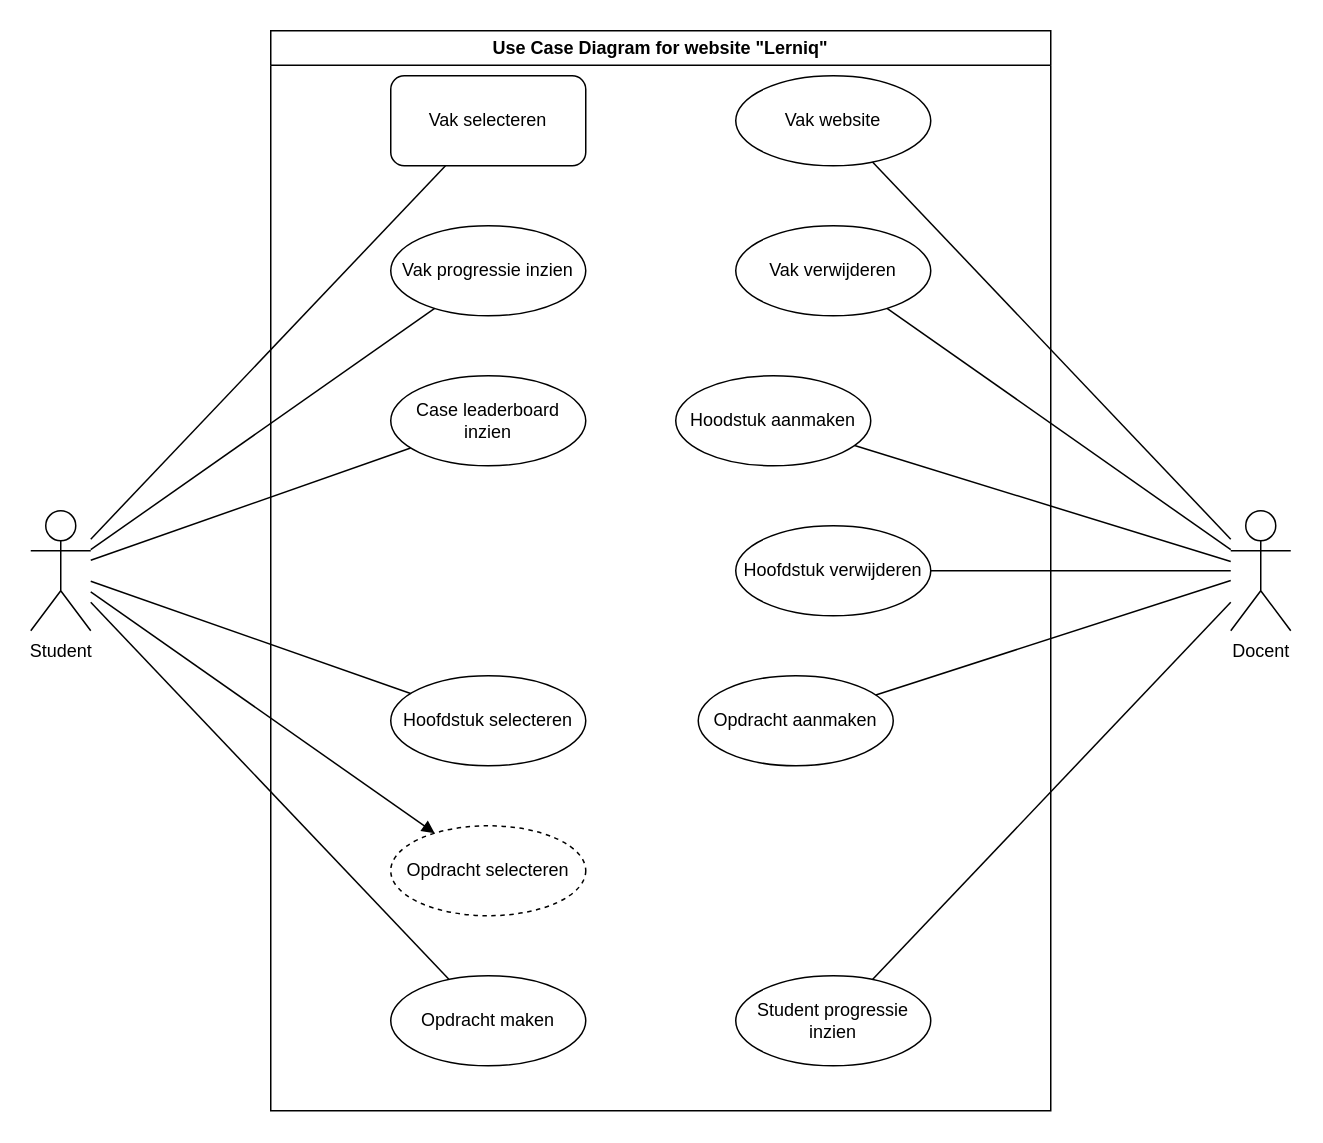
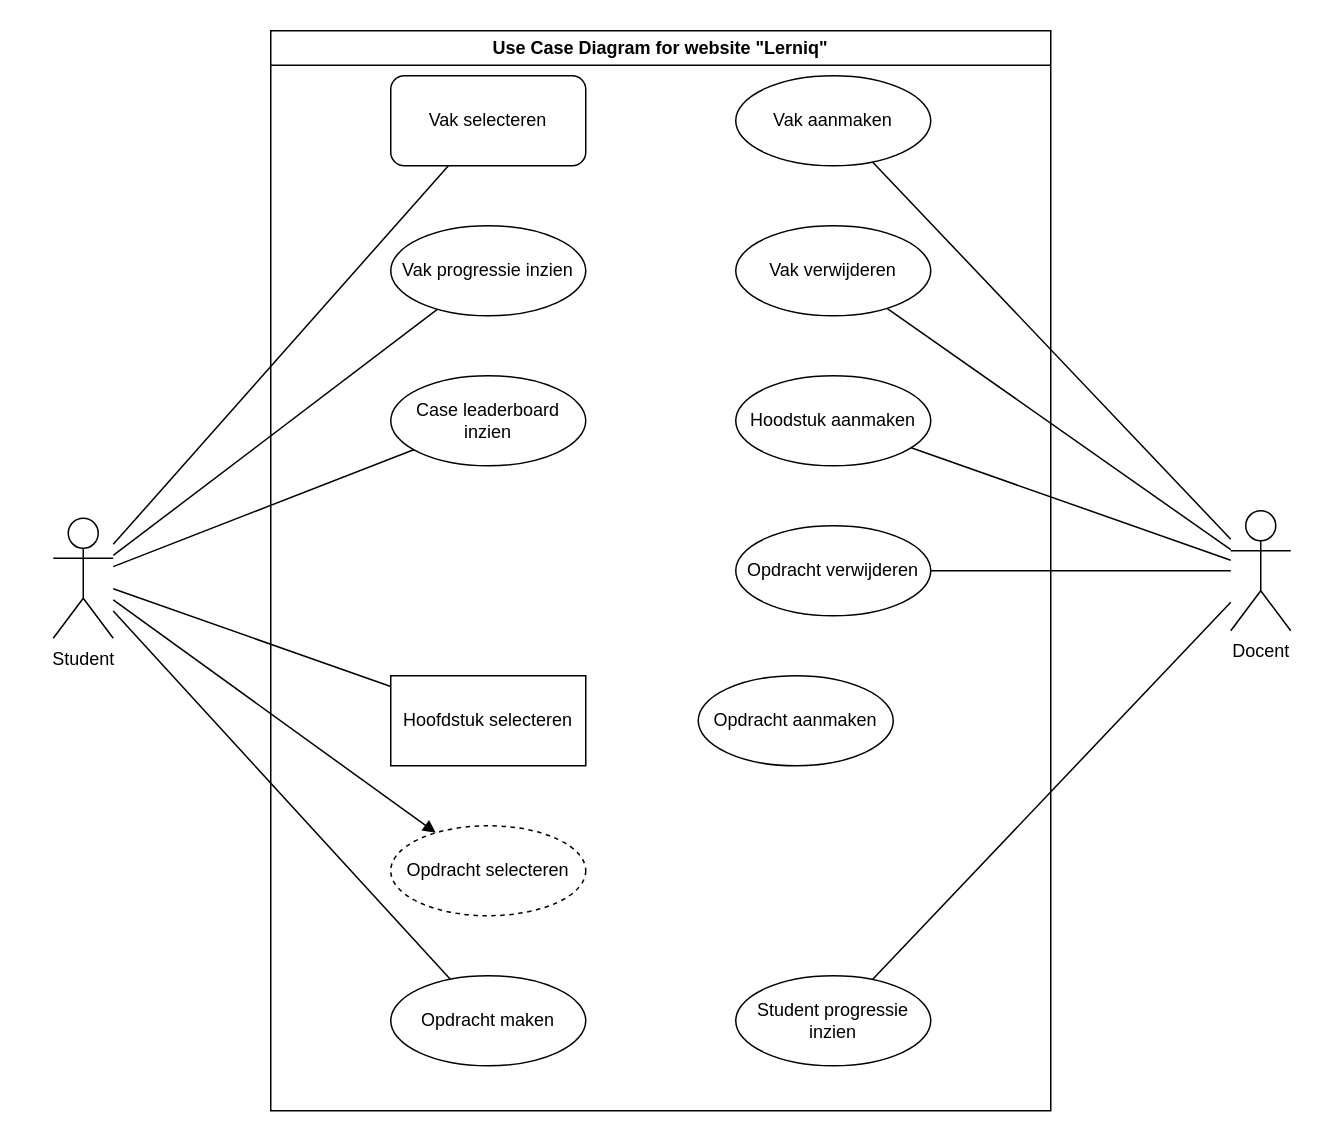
node "Vak website": label "Vak website" -> "Vak aanmaken"
node "Hoodstuk aanmaken": moved (773, 421) -> (833, 421)
node "Student": moved (61, 571) -> (83, 578)
node "Hoofdstuk verwijderen": label "Hoofdstuk verwijderen" -> "Opdracht verwijderen"
edge "Docent" -- "Opdracht aanmaken": removed
node "Hoofdstuk selecteren": shape ellipse -> rectangle
